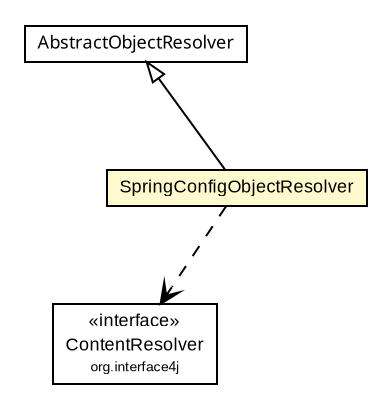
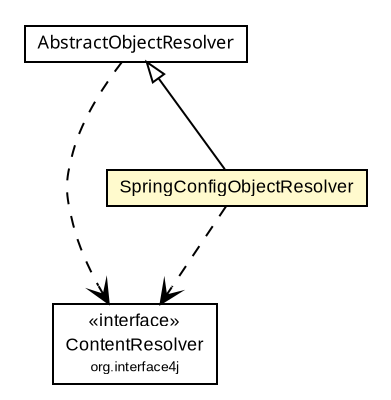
edge "AbstractObjectResolver" -> "ContentResolver": added
